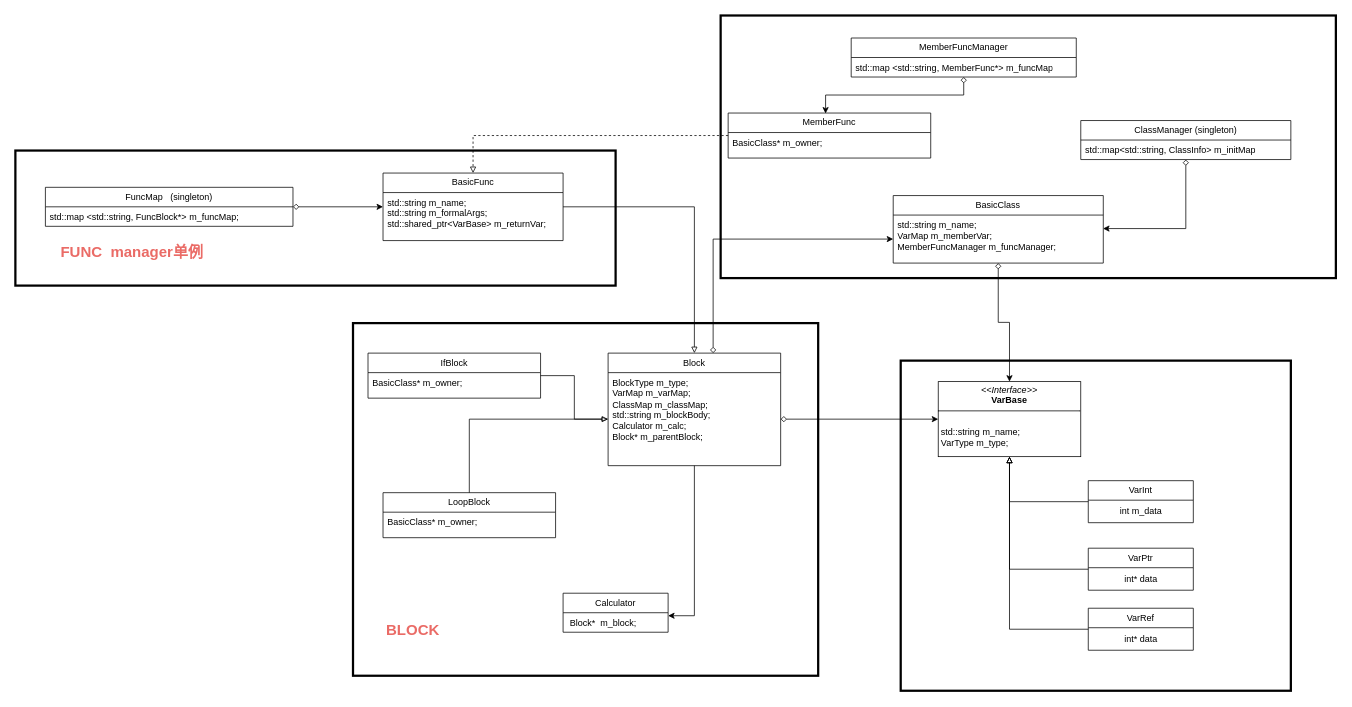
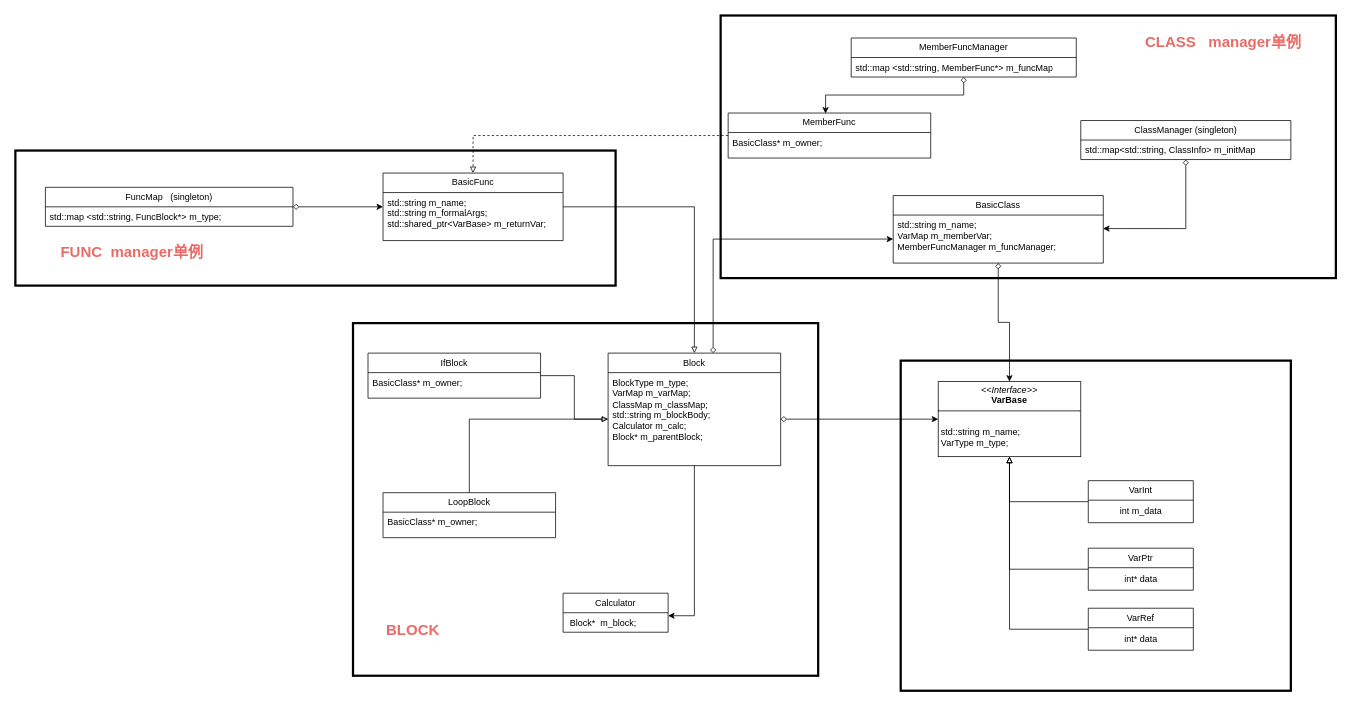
node "CLASS manager单例": added
node "std::map <std::string, FuncBlock*> m_funcMap;": label "std::map <std::string, FuncBlock*> m_funcMap;" -> "std::map <std::string, FuncBlock*> m_type;"
